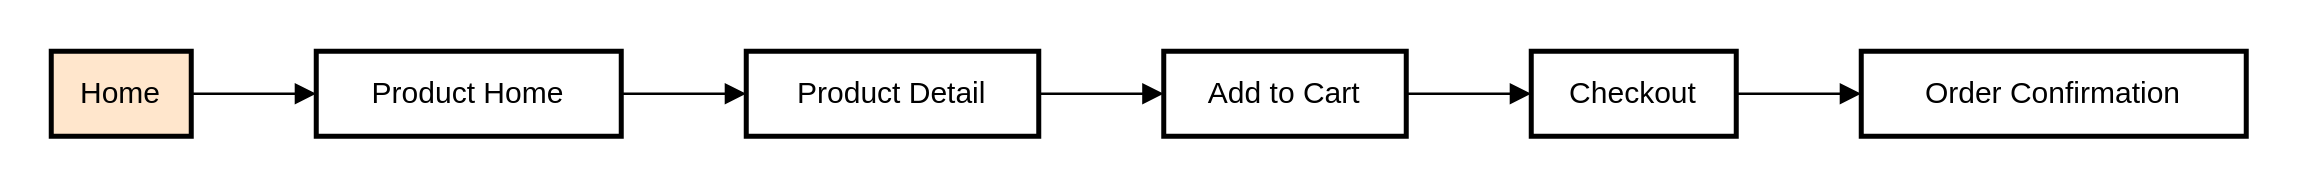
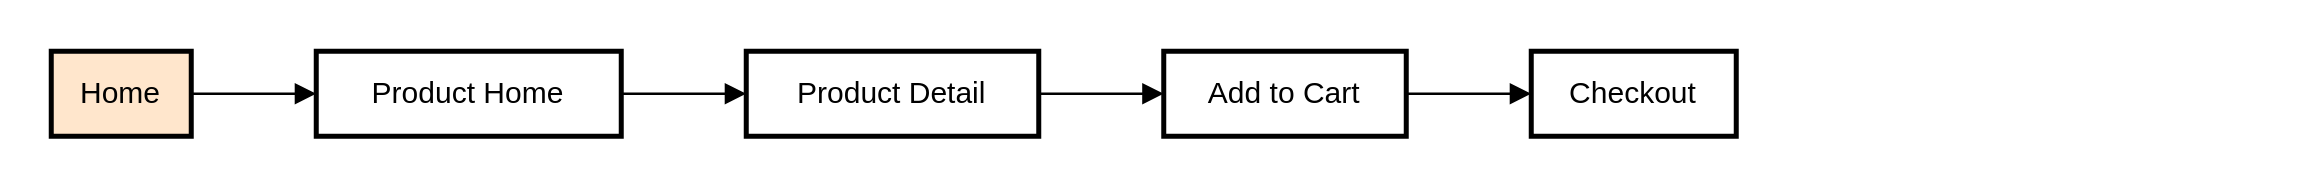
edge "Checkout" -> "Order Confirmation": removed
node "Order Confirmation": removed
